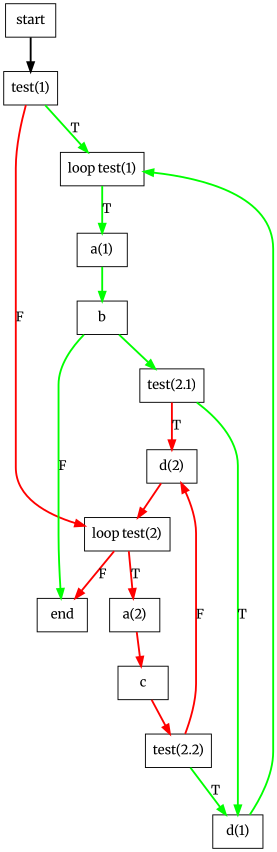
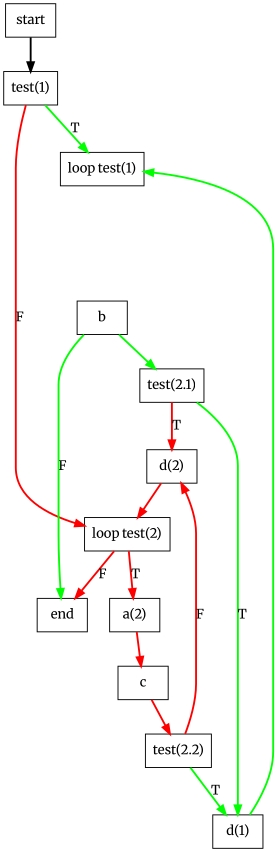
node "a(1)": removed
